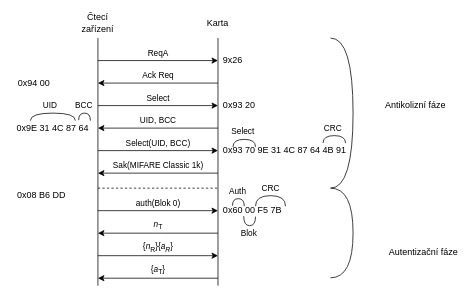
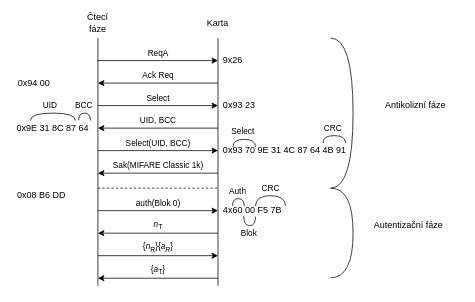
node "Čtecí zařízení": label "Čtecí zařízení" -> "Čtecí fáze"
node "0x93 20": label "0x93 20" -> "0x93 23"
node "0x9E 31 4C 87 64": label "0x9E 31 4C 87 64" -> "0x9E 31 8C 87 64"
node "0x60 00 F5 7B": label "0x60 00 F5 7B" -> "4x60 00 F5 7B"
node "Autentizační fáze": moved (429, 252) -> (414, 225)
